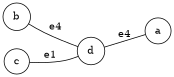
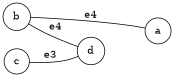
edge "a" -- "d": now "a" -- "b"
edge "d" -- "c": label "e1  " -> "e3  "
